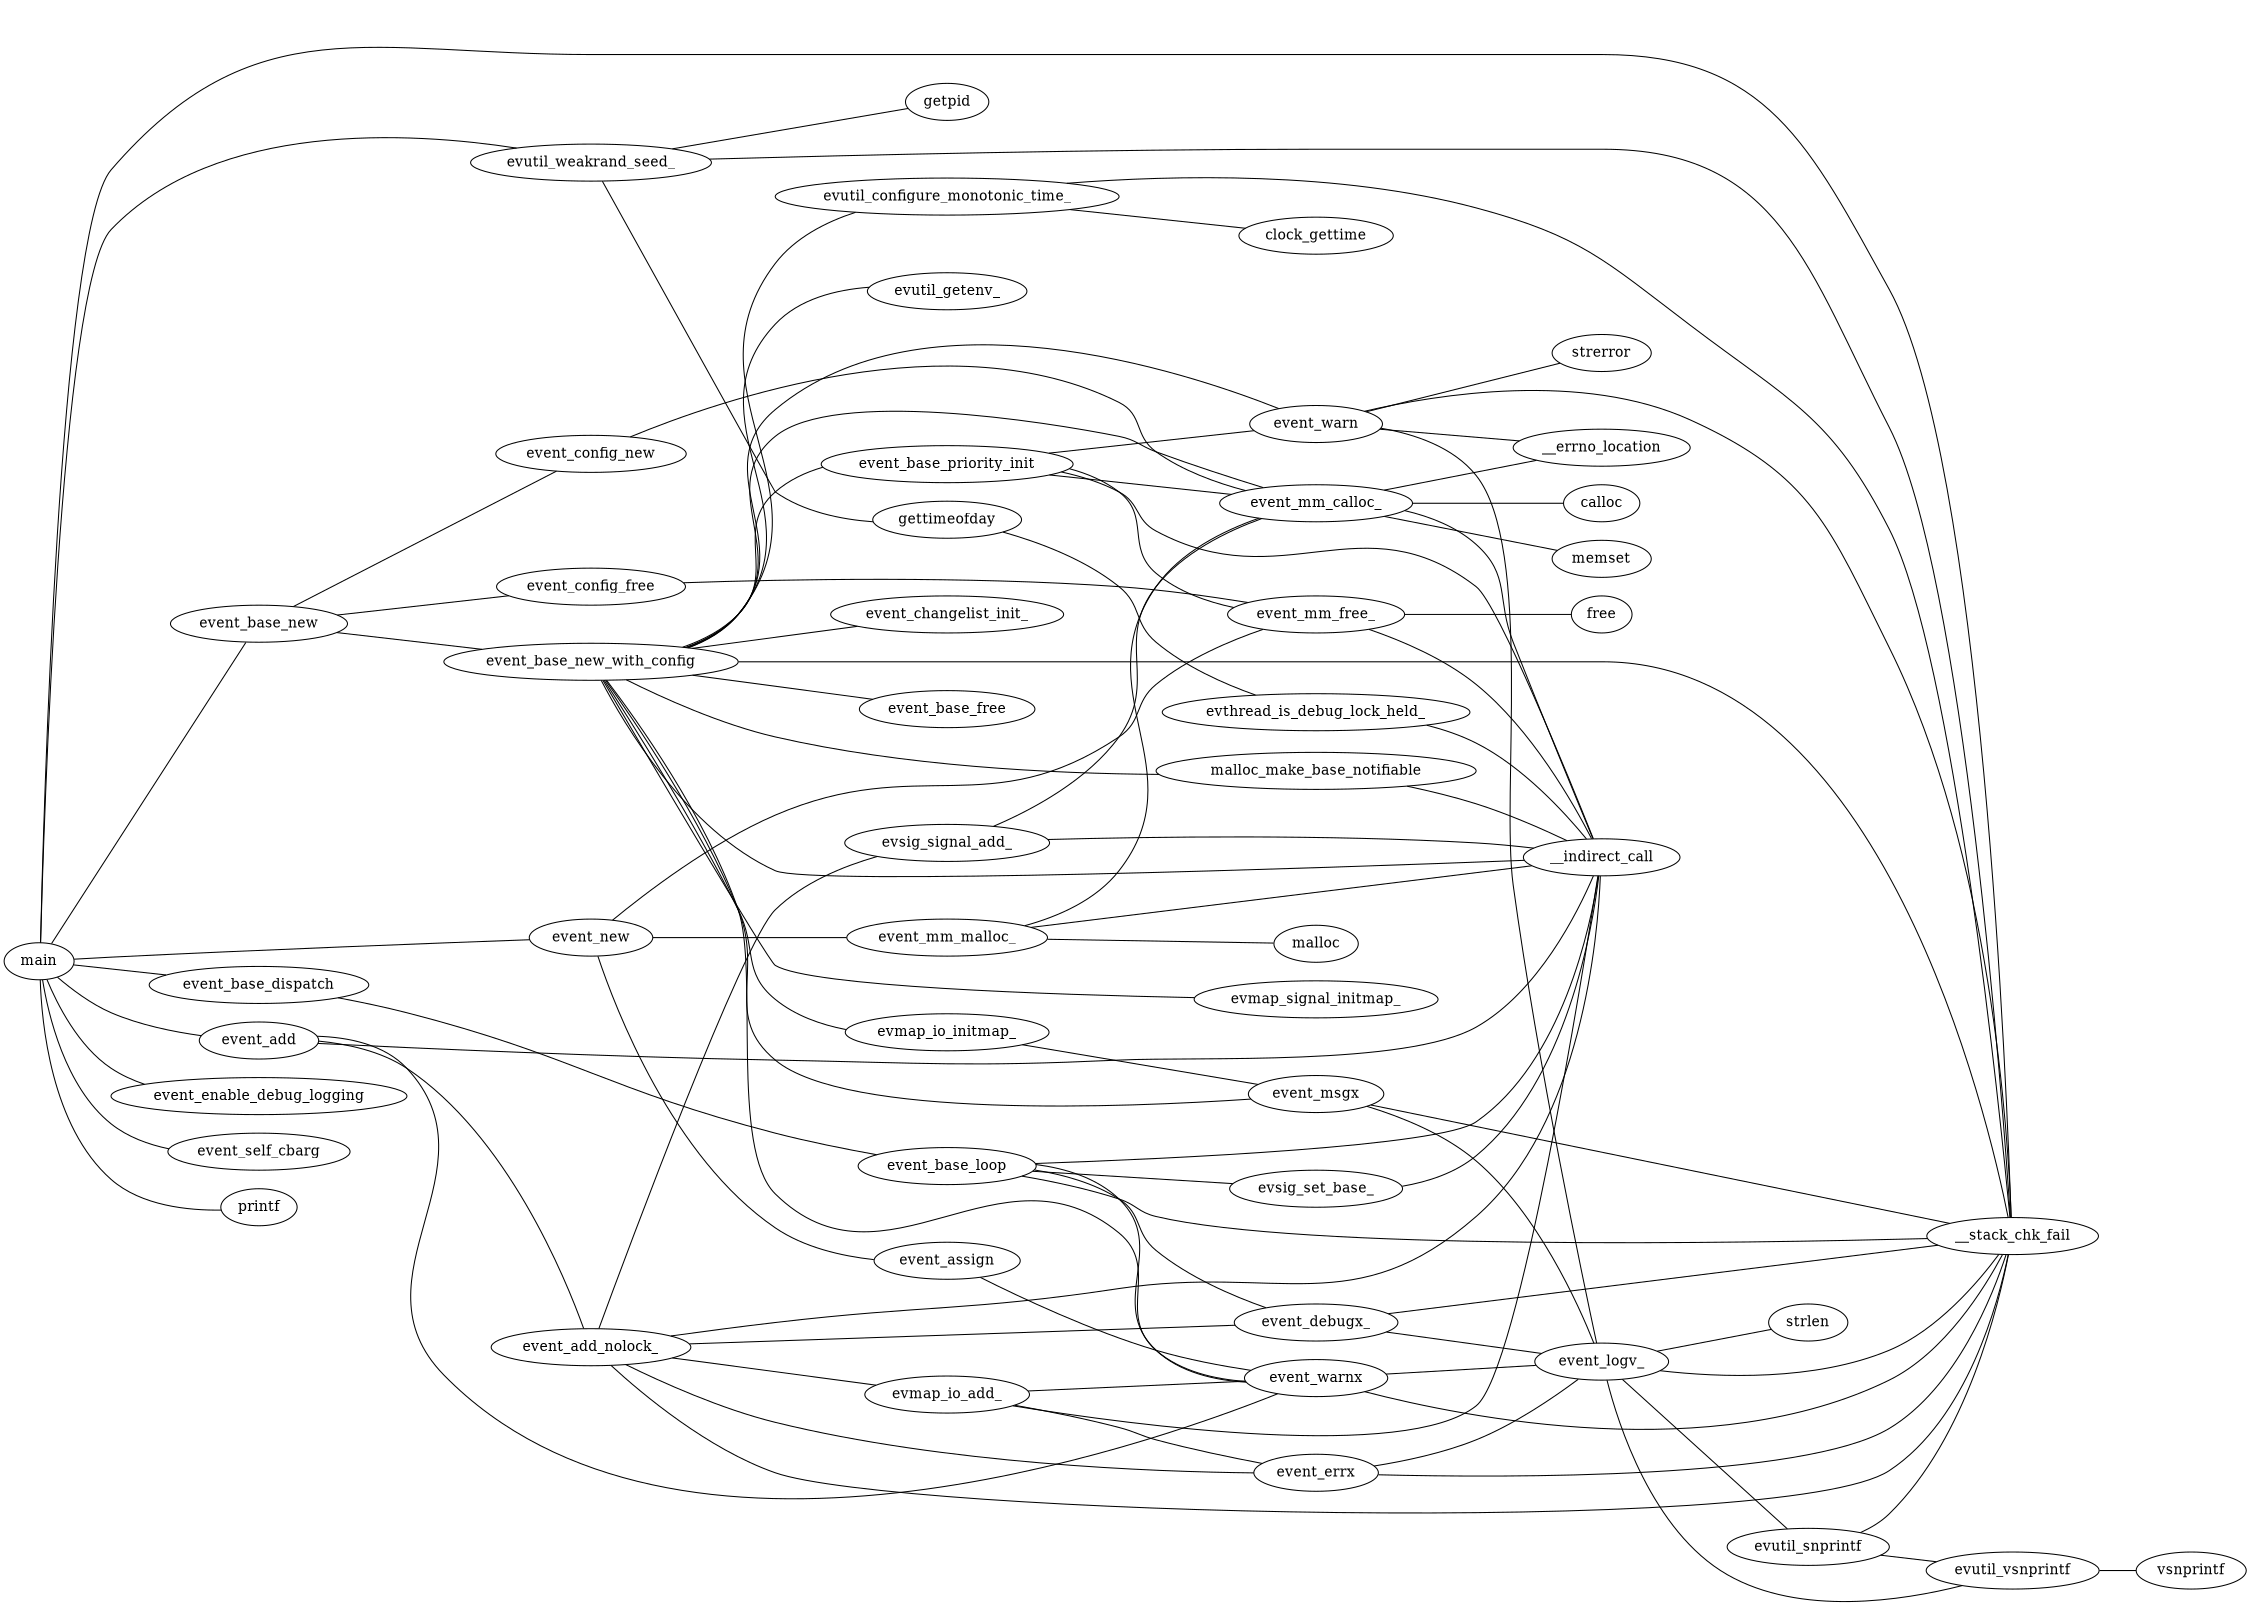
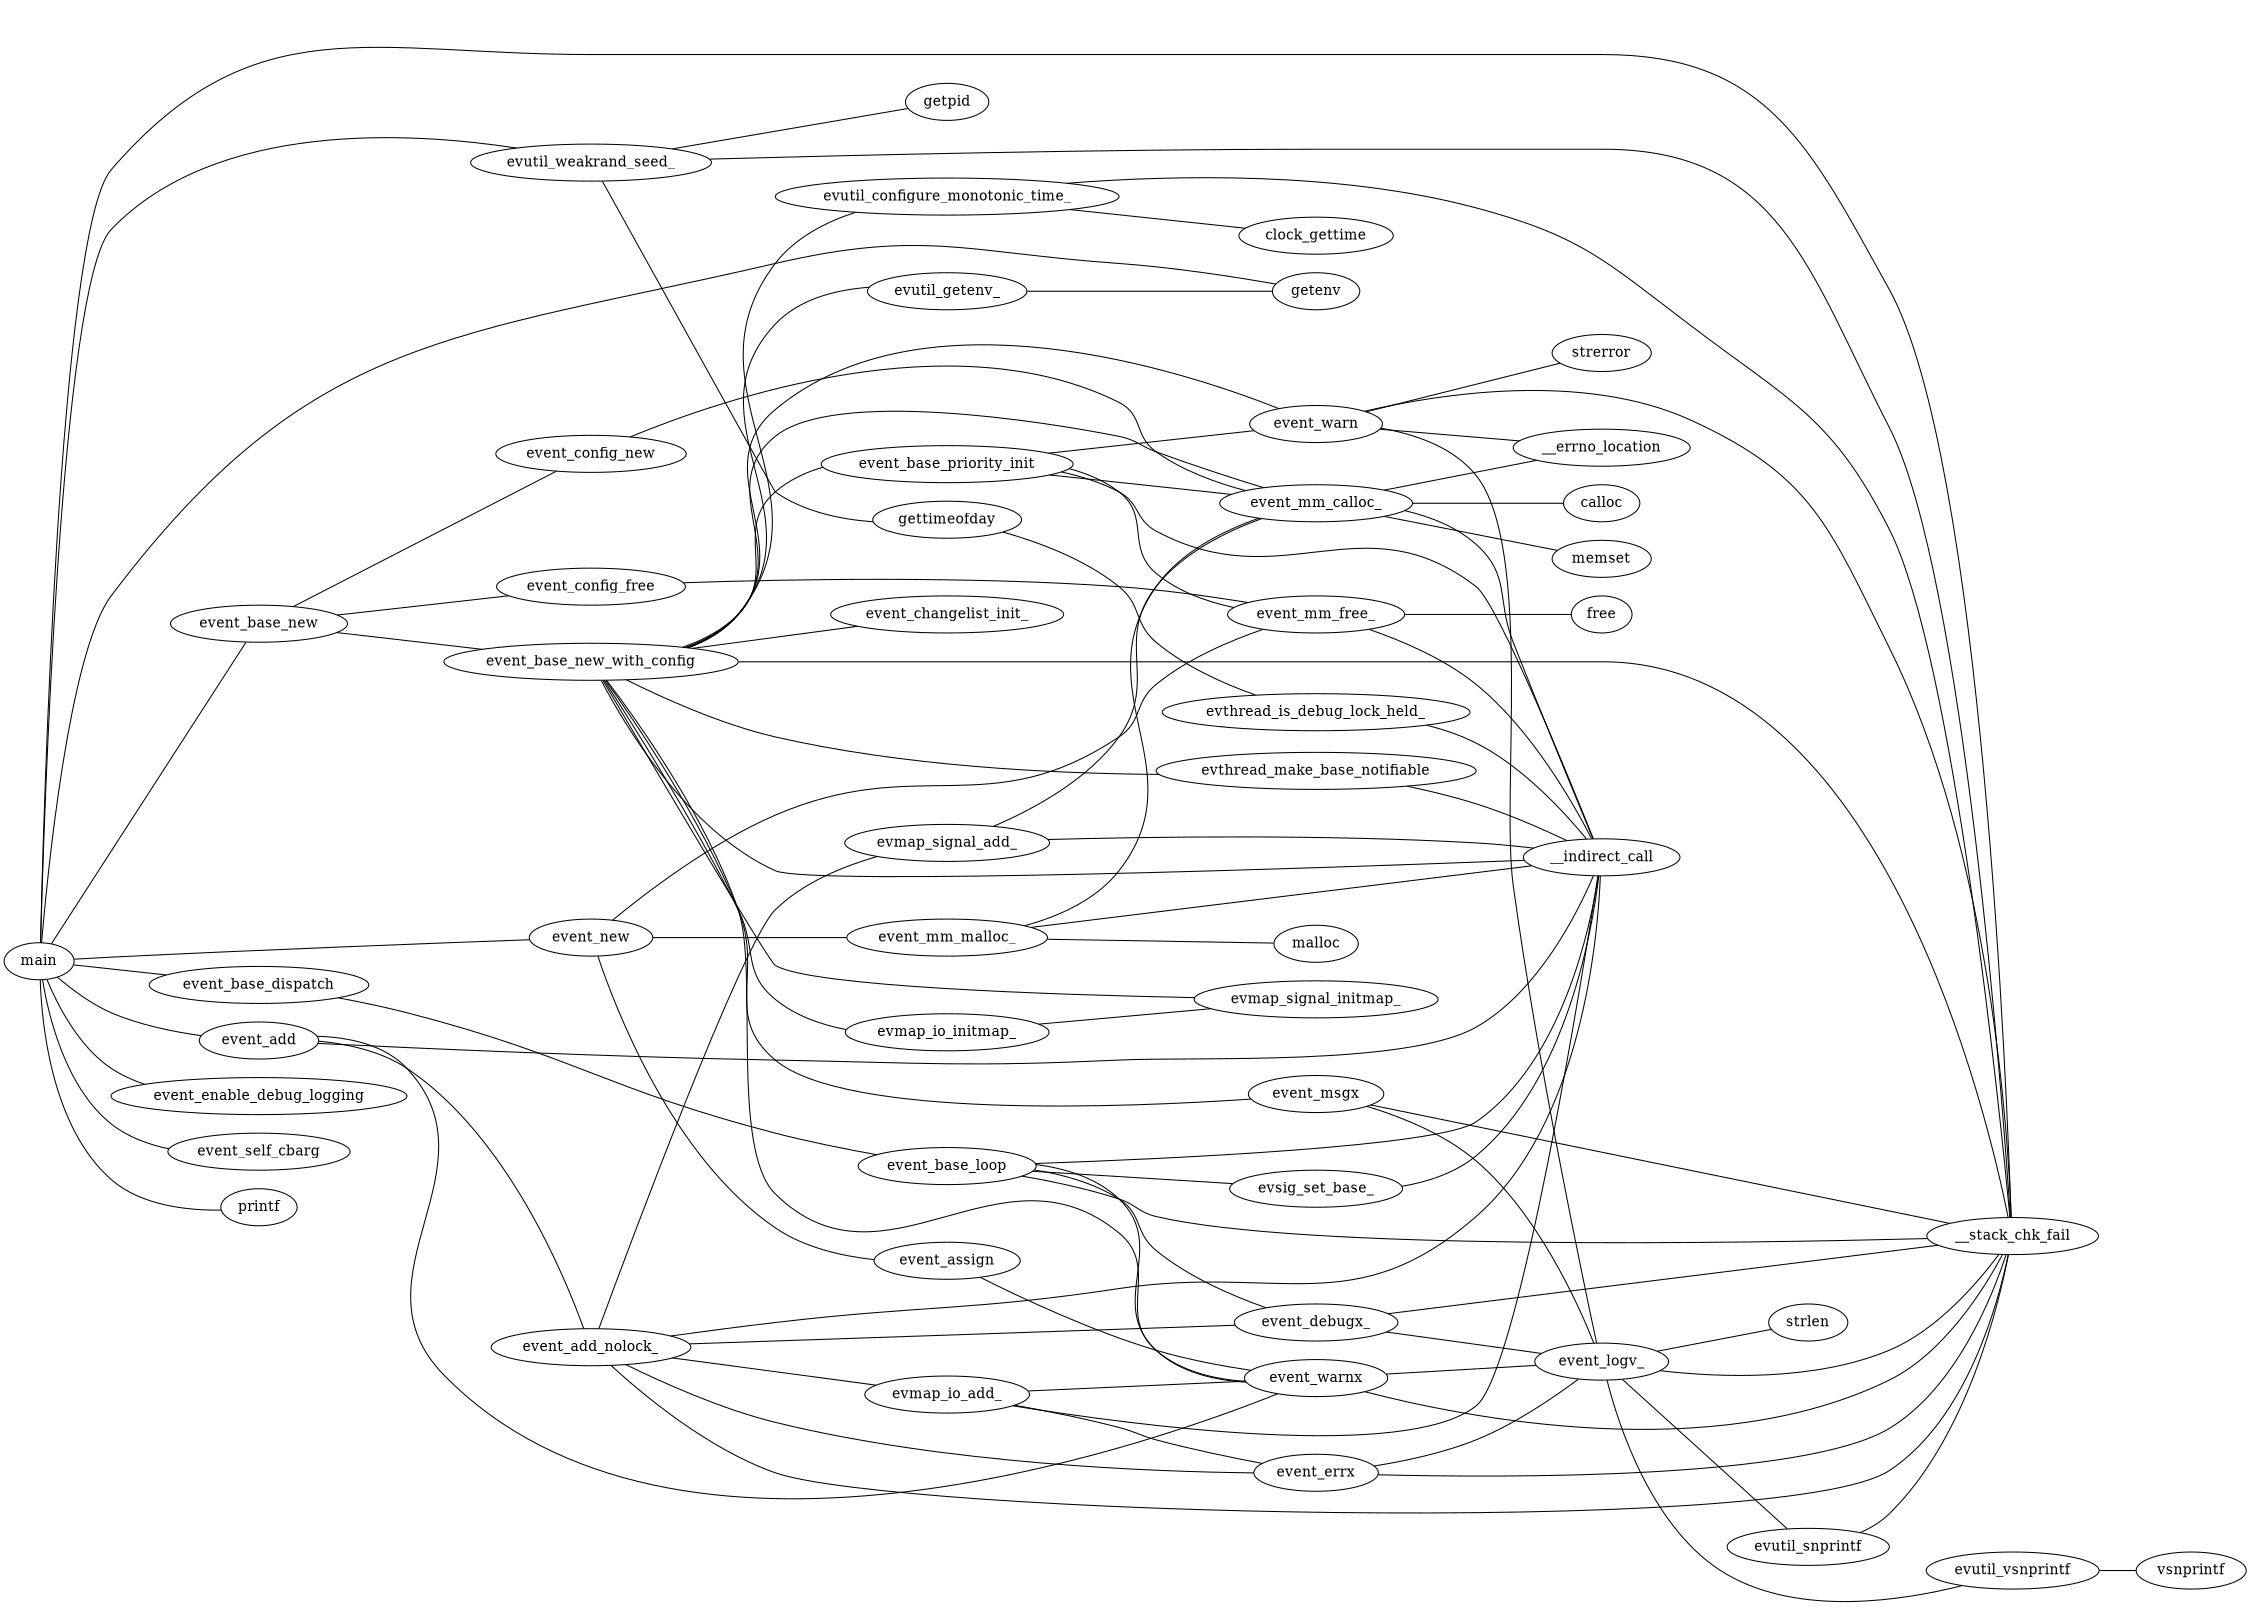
node "getenv": added
node "event_base_free": removed
node "malloc_make_base_notifiable": label "malloc_make_base_notifiable" -> "evthread_make_base_notifiable"
node "evsig_signal_add_": label "evsig_signal_add_" -> "evmap_signal_add_"
edge "evmap_io_initmap_" -- "event_msgx": now "evmap_io_initmap_" -- "evmap_signal_initmap_"
edge "evutil_snprintf" -- "evutil_vsnprintf": removed
